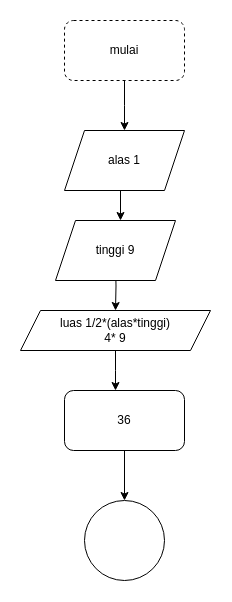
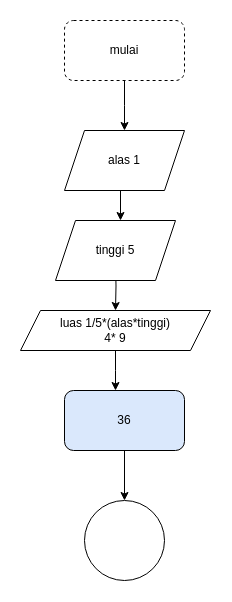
node "tinggi 9": label "tinggi 9" -> "tinggi 5"
node "luas 1/2*(alas*tinggi) 4* 9": label "luas 1/2*(alas*tinggi) 4* 9" -> "luas 1/5*(alas*tinggi) 4* 9"
node "36": fillcolor #ffffff -> #dae8fc
